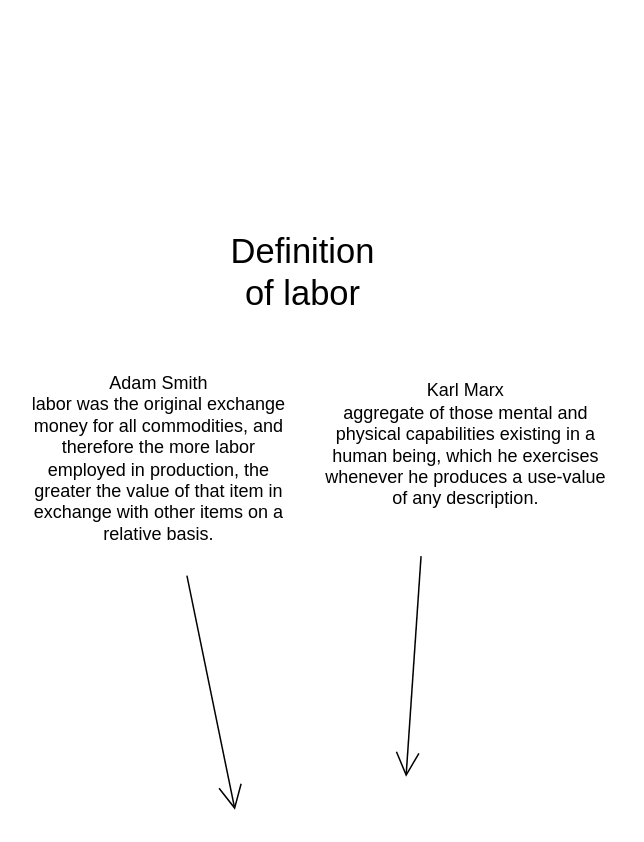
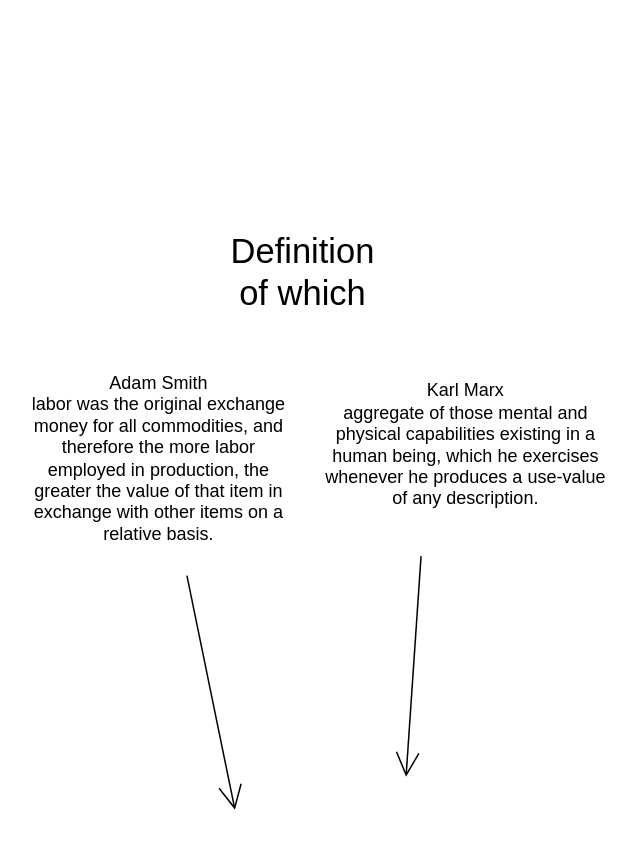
node "Definition of labor": label "Definition of labor" -> "Definition of which"
